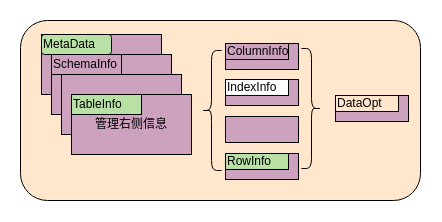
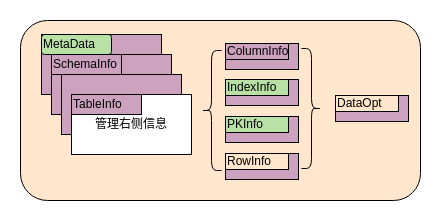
node "IndexInfo": fillcolor #ffffff -> #b9e0a5
node "TableInfo": fillcolor #b9e0a5 -> #cda2be
node "管理右侧信息": fillcolor #cda2be -> #ffffff
node "PKInfo": added
node "RowInfo": fillcolor #b9e0a5 -> #ffe6cc
